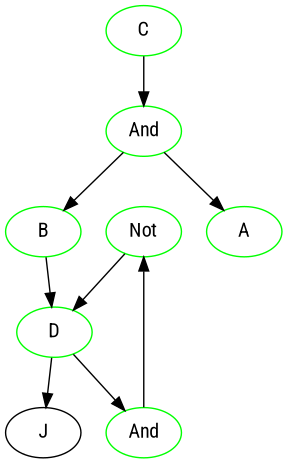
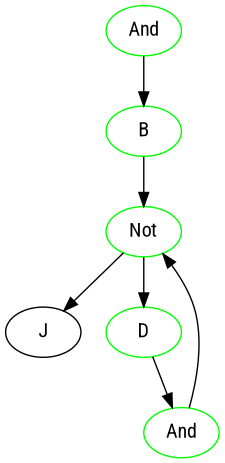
node "C": removed
node "A": removed
edge "B" -> "D": now "B" -> "Not"
edge "D" -> "J": now "Not" -> "J"
